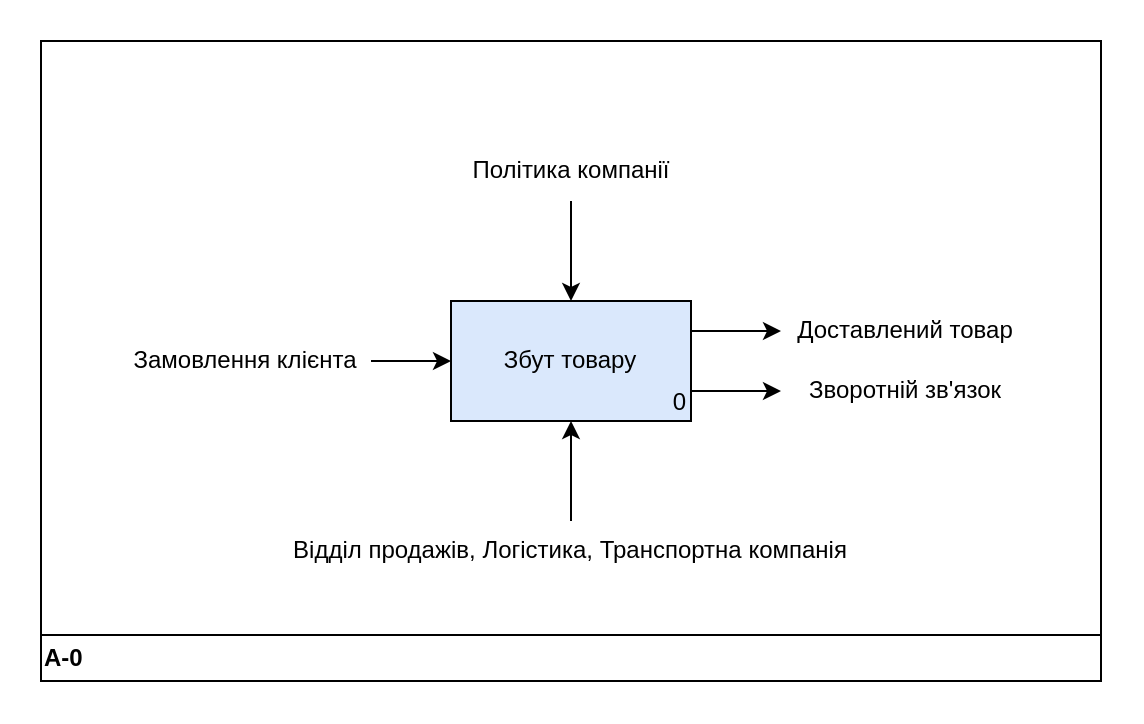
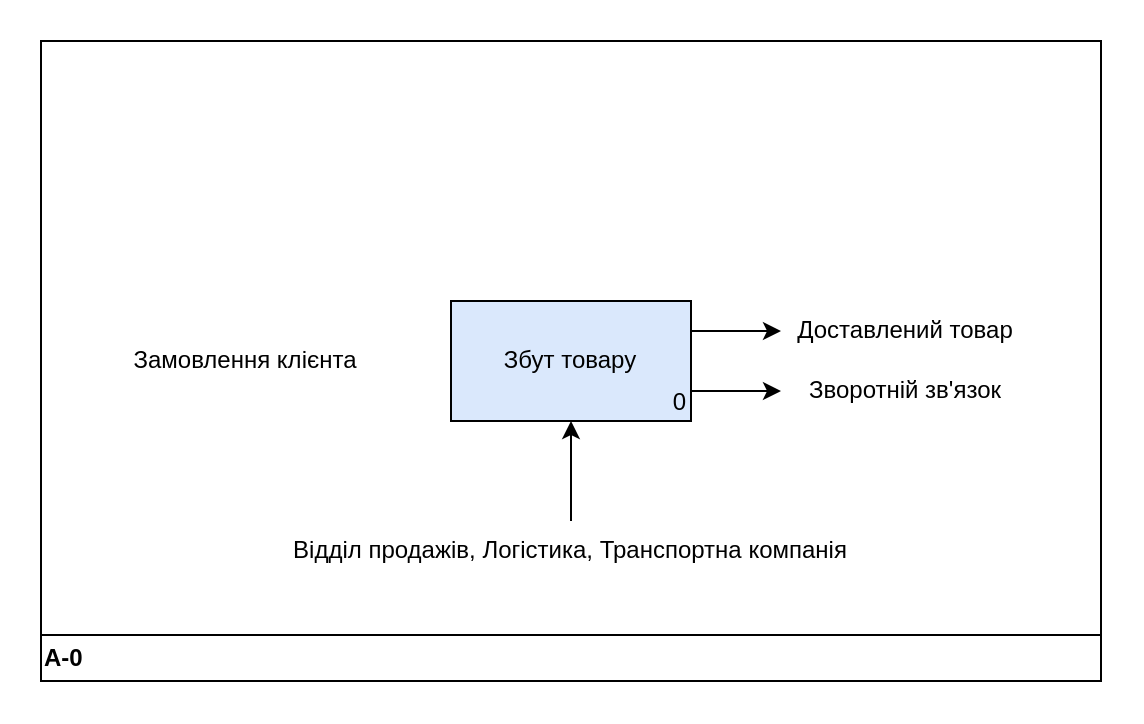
node "Політика компанії": removed
edge "Політика компанії" -> "Збут товару": removed
edge "Замовлення клієнта" -> "Збут товару": removed
